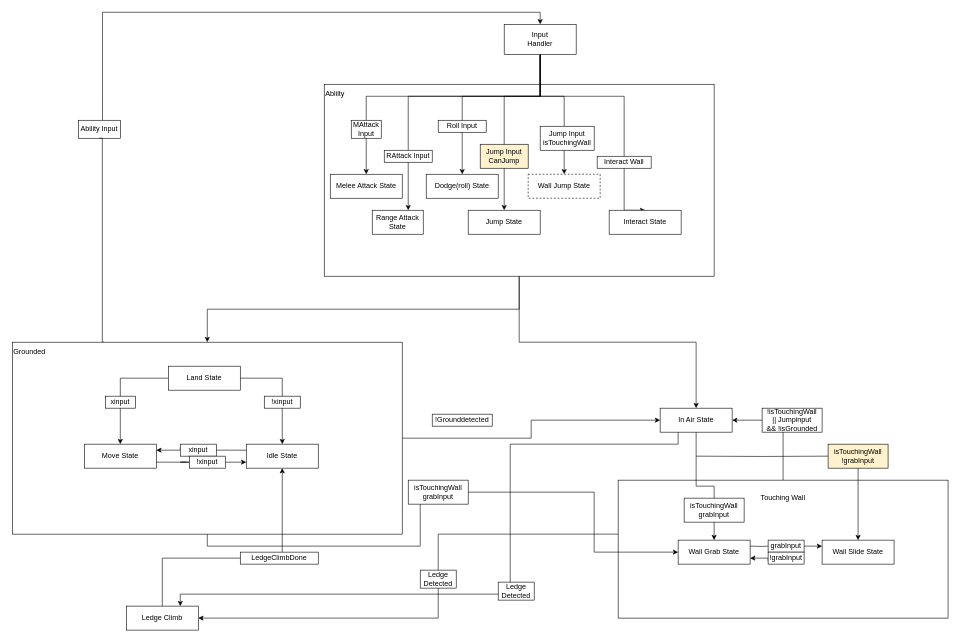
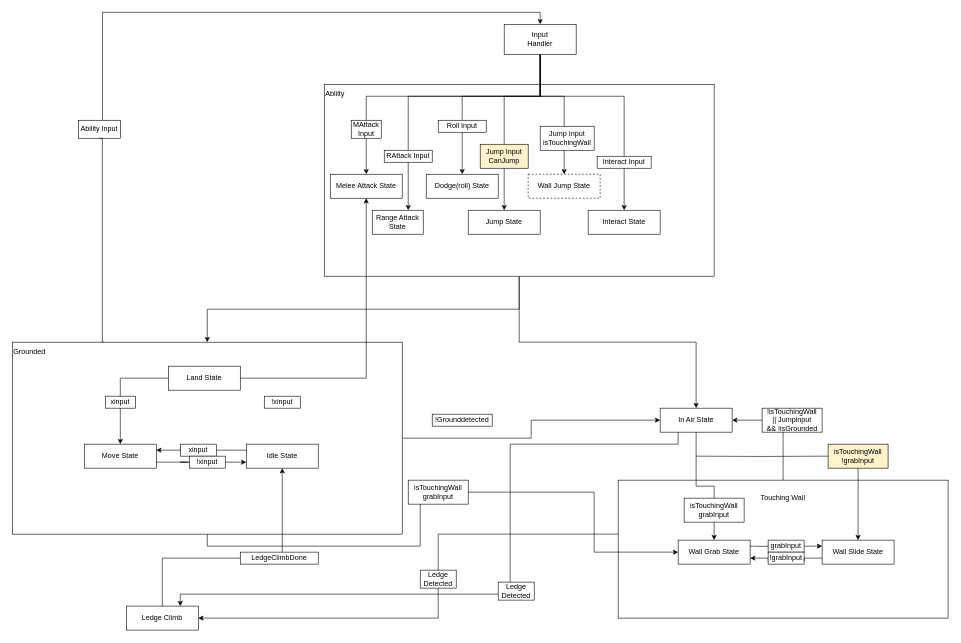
node "Interact Wall": label "Interact Wall" -> "Interact Input"
node "Interact State": moved (645, 222) -> (624, 222)
edge "Land State" -> "Idle State": now "Land State" -> "Melee Attack State"
edge "Wall Slide State" -- "!grabInput": added
